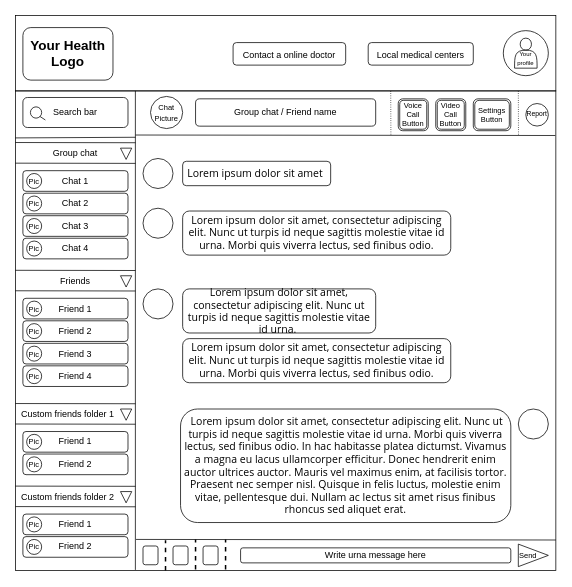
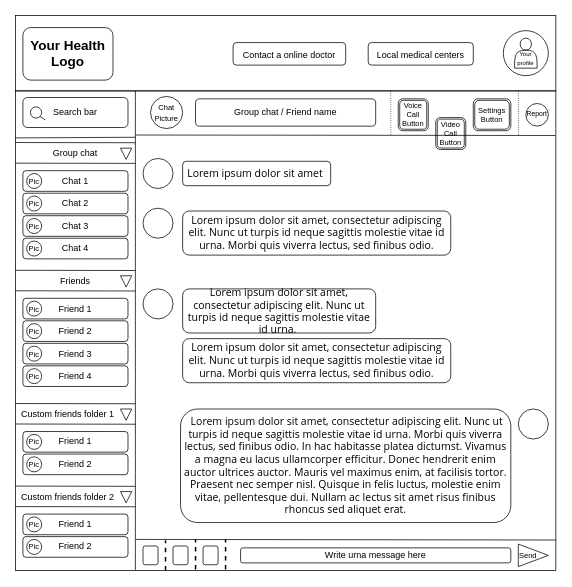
node "Video Call Button": moved (450, 115) -> (450, 133)
